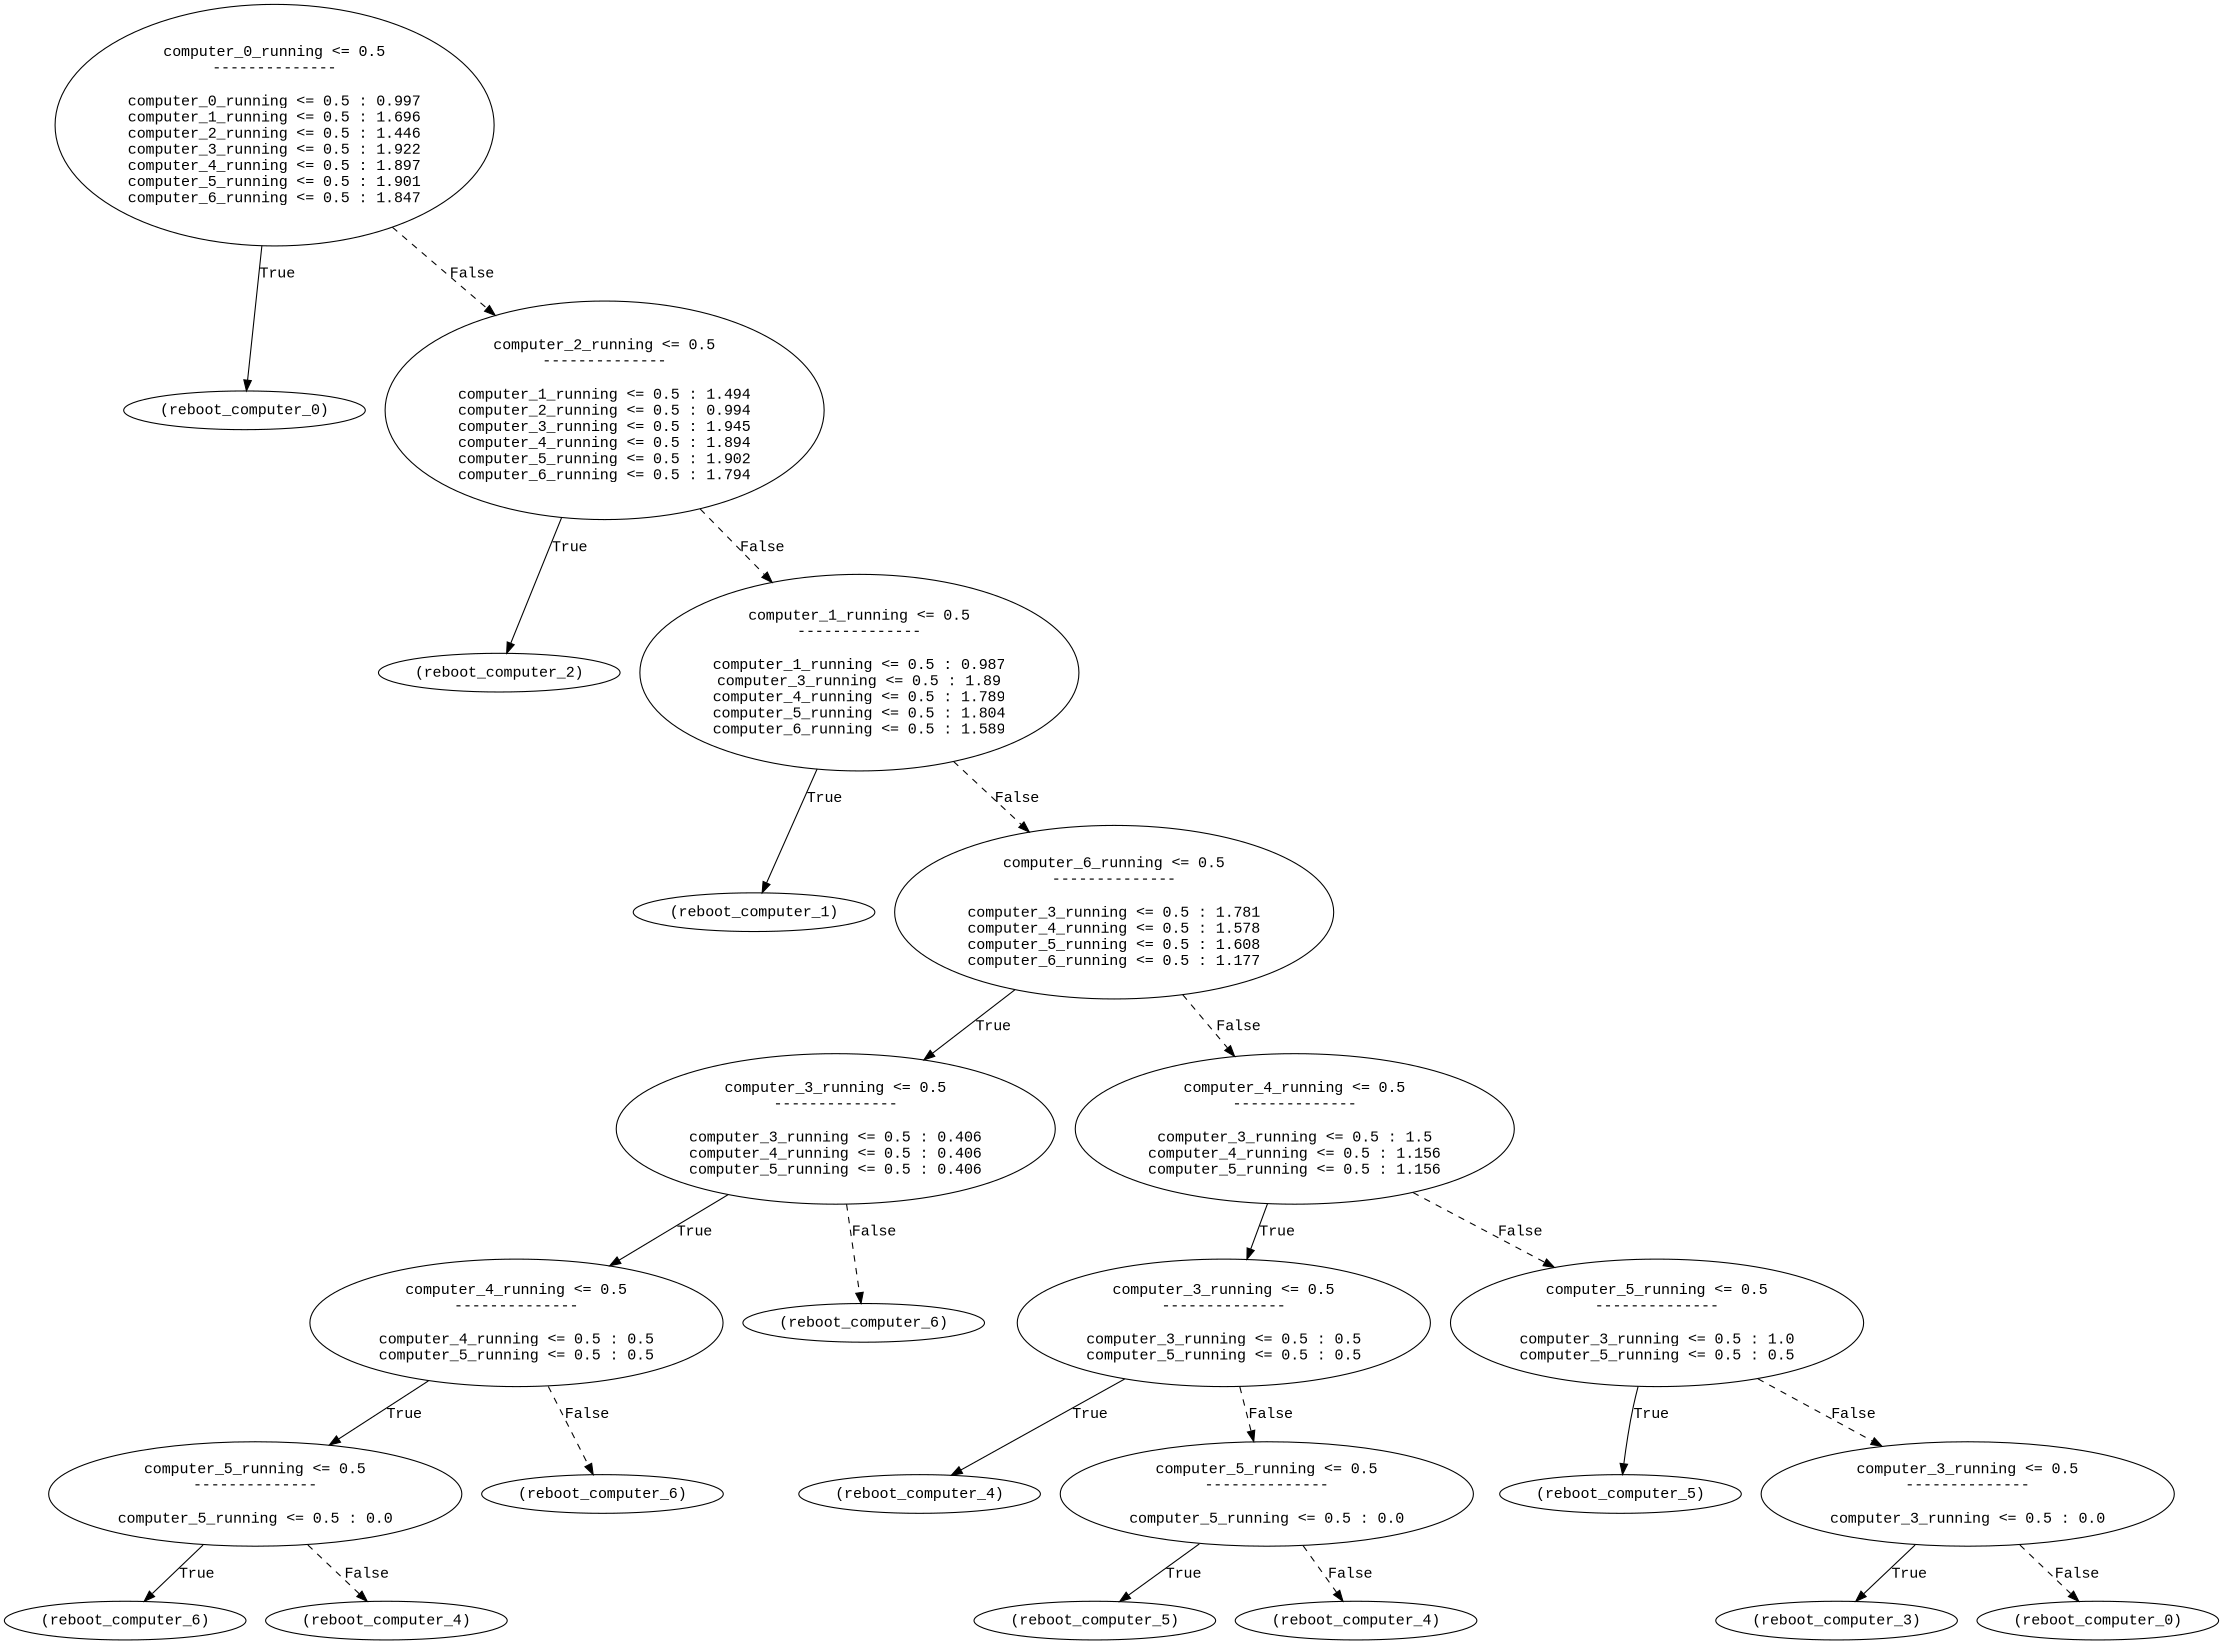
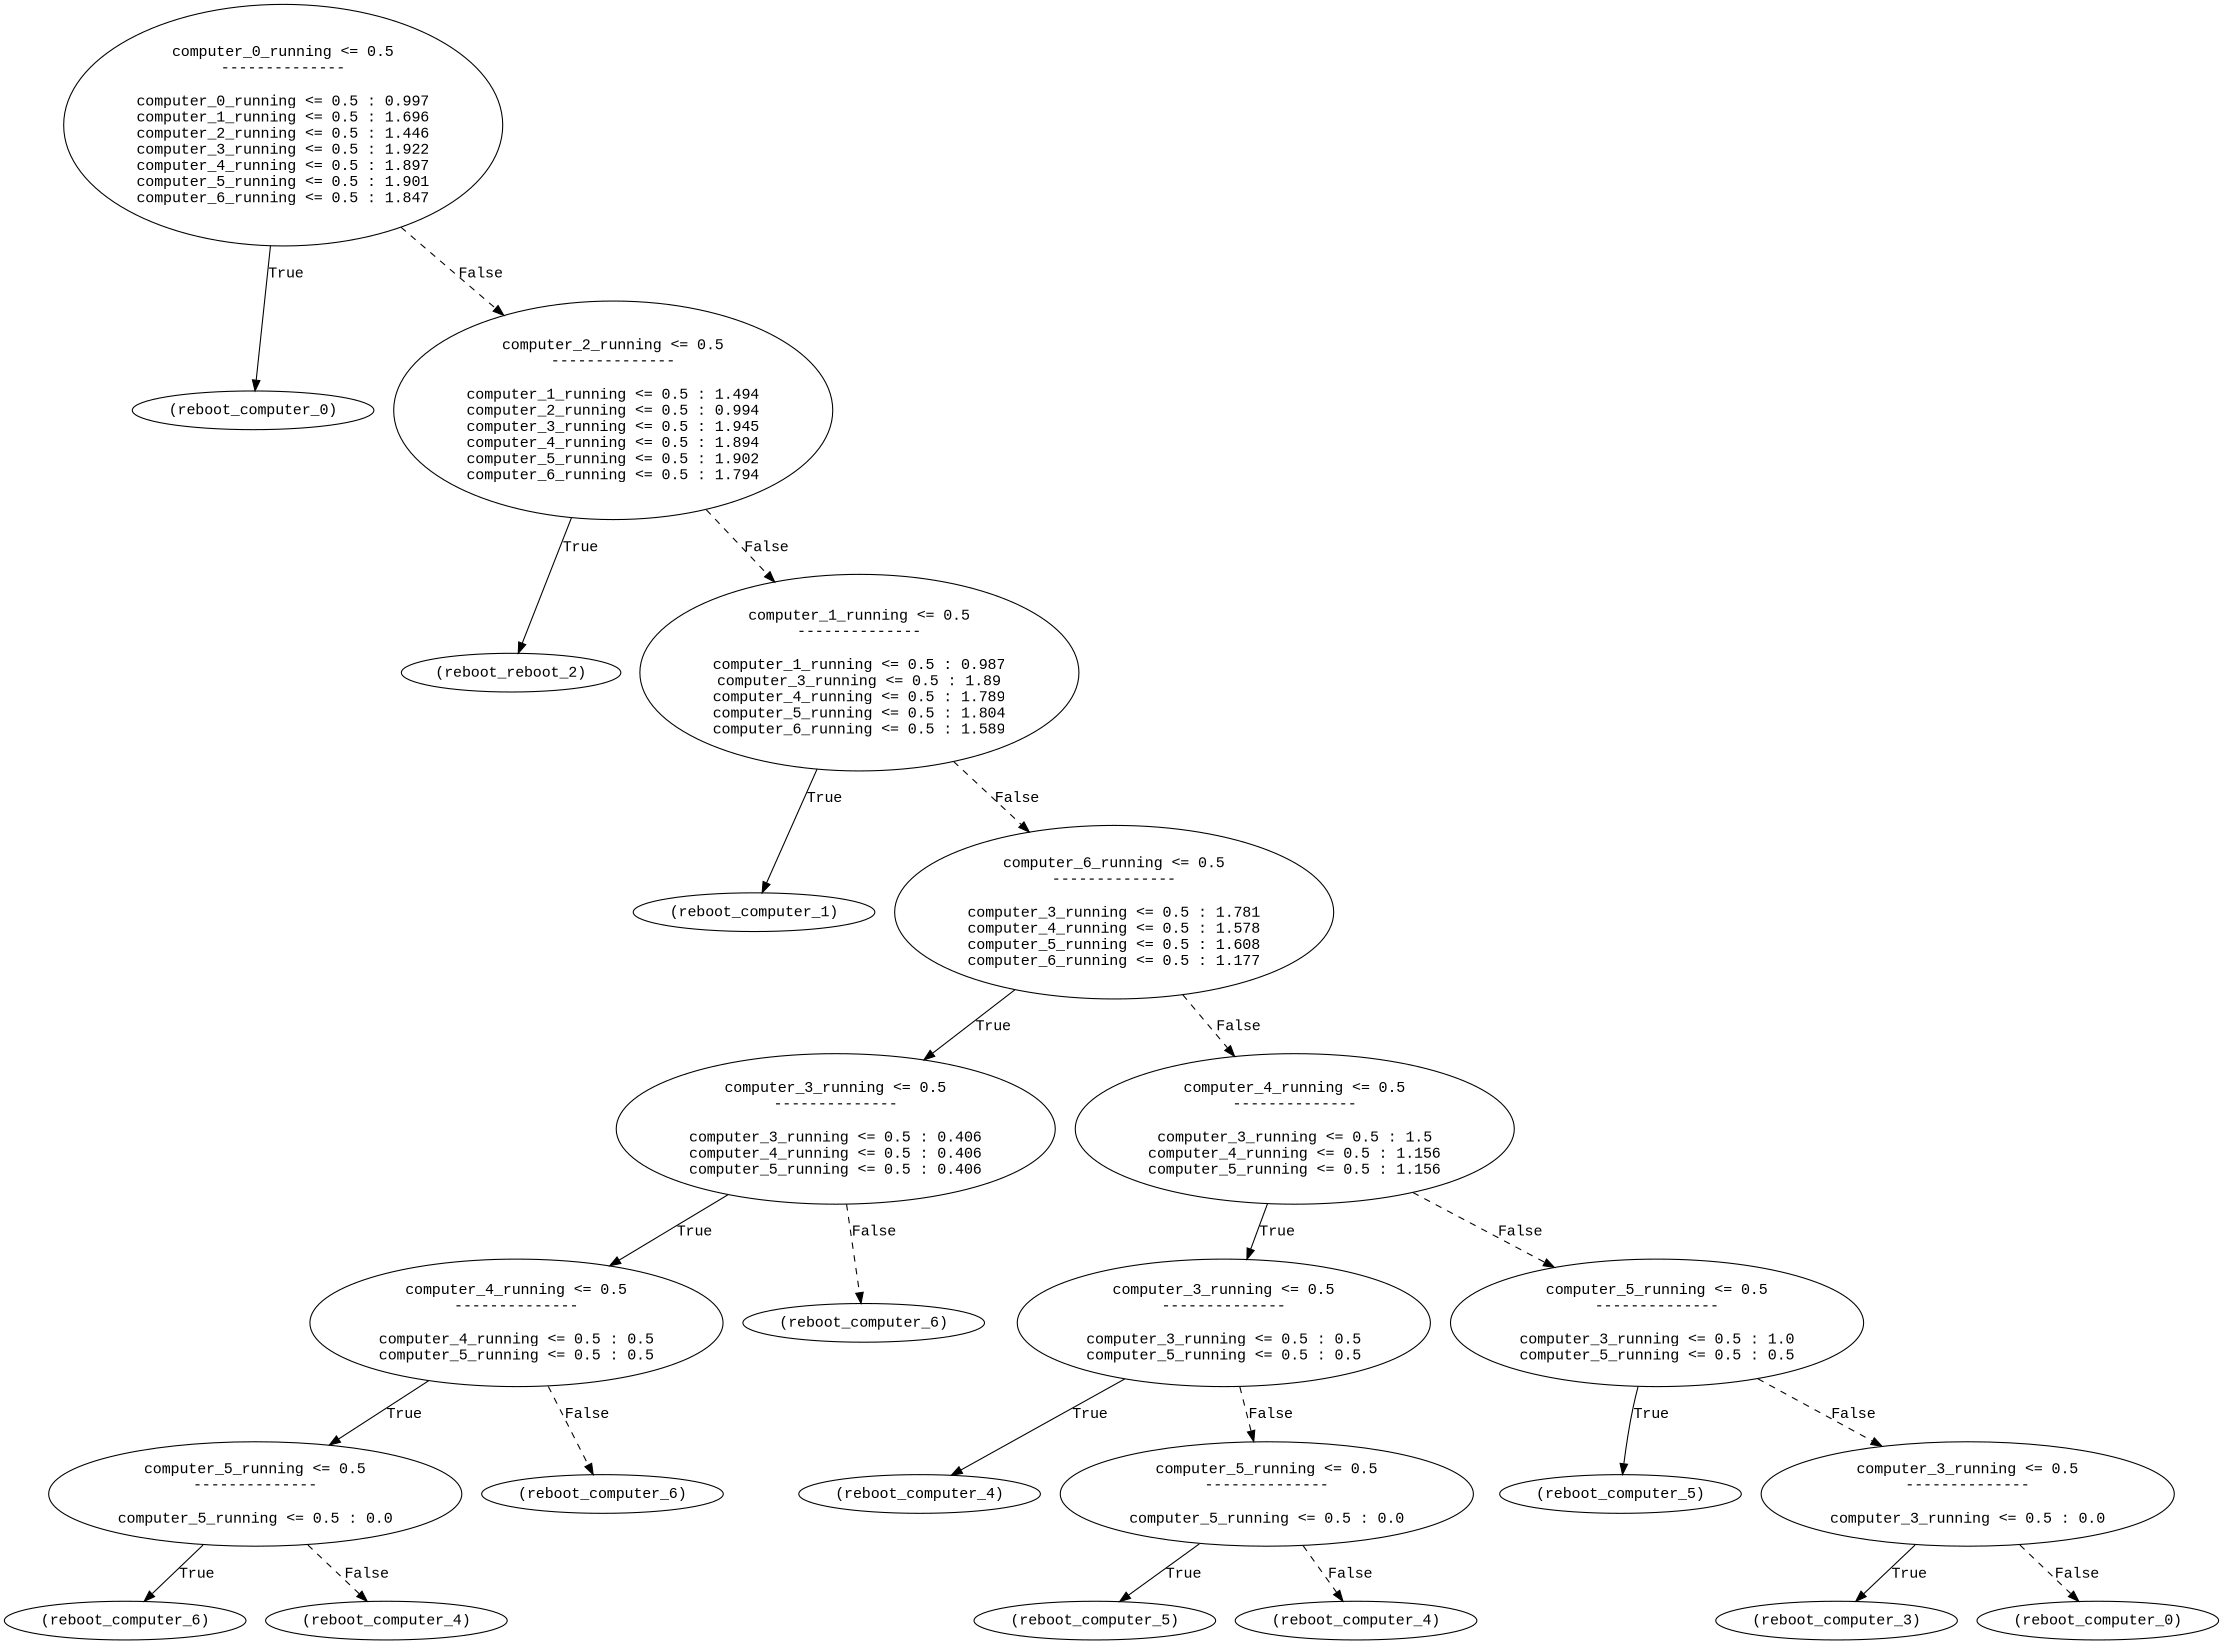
node "(reboot_computer_2)": label "(reboot_computer_2)" -> "(reboot_reboot_2)"
